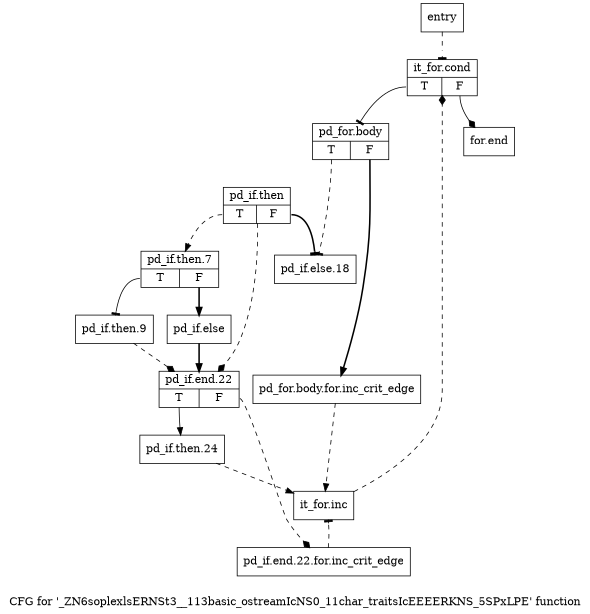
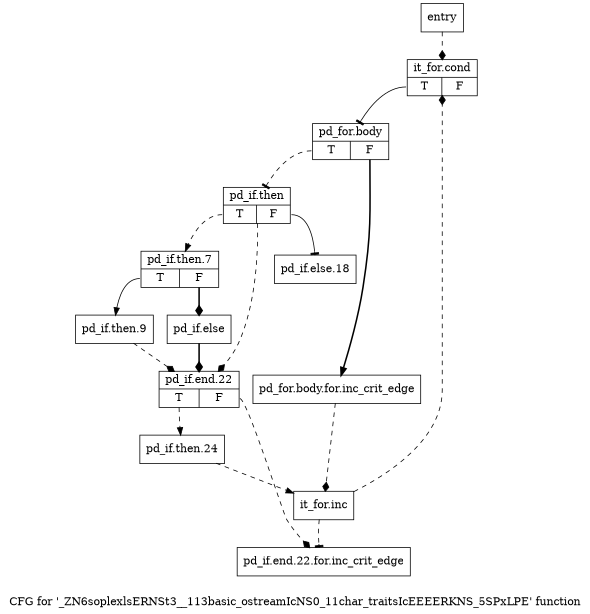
edge "entry" -> "it_for.cond": arrowhead tee -> diamond
node "for.end": removed
edge "pd_for.body" -> "pd_if.else.18": now "pd_for.body" -> "pd_if.then"
edge "pd_if.then" -> "pd_if.else.18": style bold -> solid
edge "pd_if.then.7" -> "pd_if.then.9": arrowhead tee -> normal
edge "pd_if.then.7" -> "pd_if.else": arrowhead normal -> diamond
edge "pd_if.else" -> "pd_if.end.22": arrowhead normal -> diamond
edge "pd_if.end.22" -> "pd_if.then.24": style solid -> dashed
edge "pd_for.body.for.inc_crit_edge" -> "it_for.inc": arrowhead normal -> diamond
edge "pd_if.end.22.for.inc_crit_edge" -> "it_for.inc": reversed
